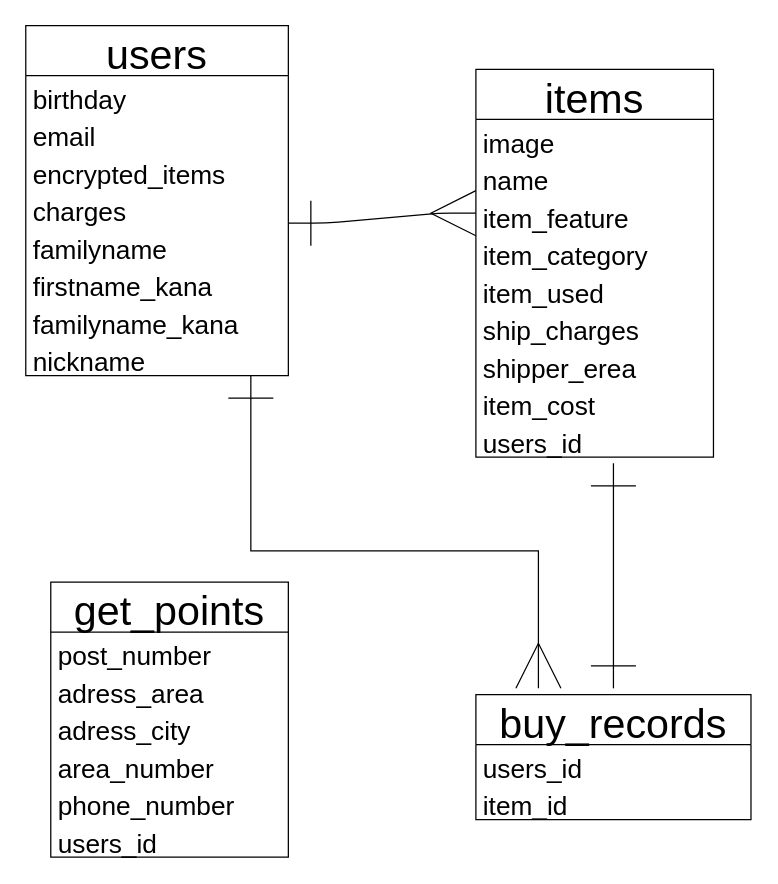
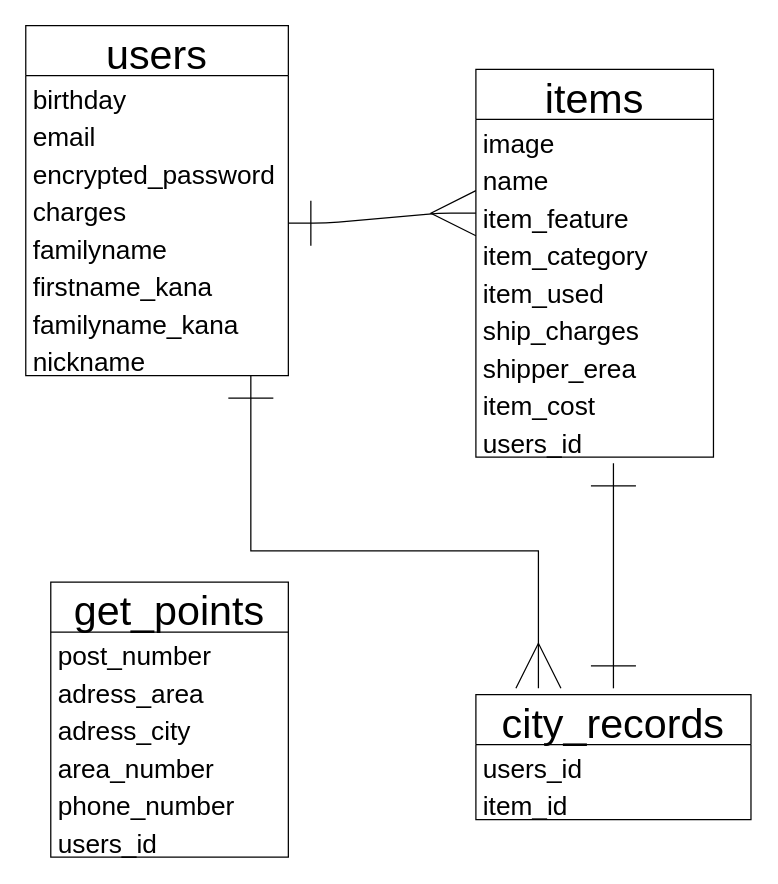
node "encrypted_items": label "encrypted_items" -> "encrypted_password"
node "buy_records": label "buy_records" -> "city_records"
